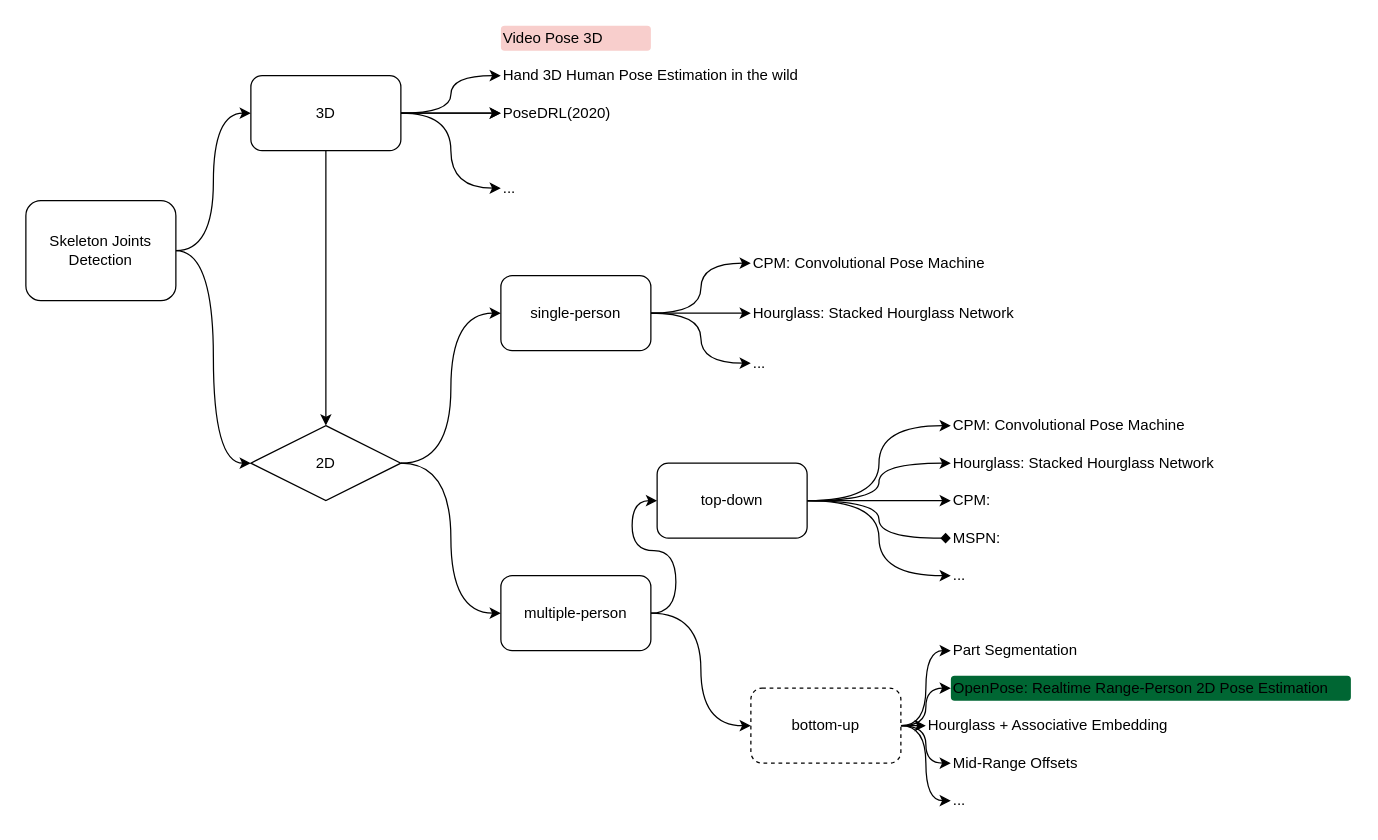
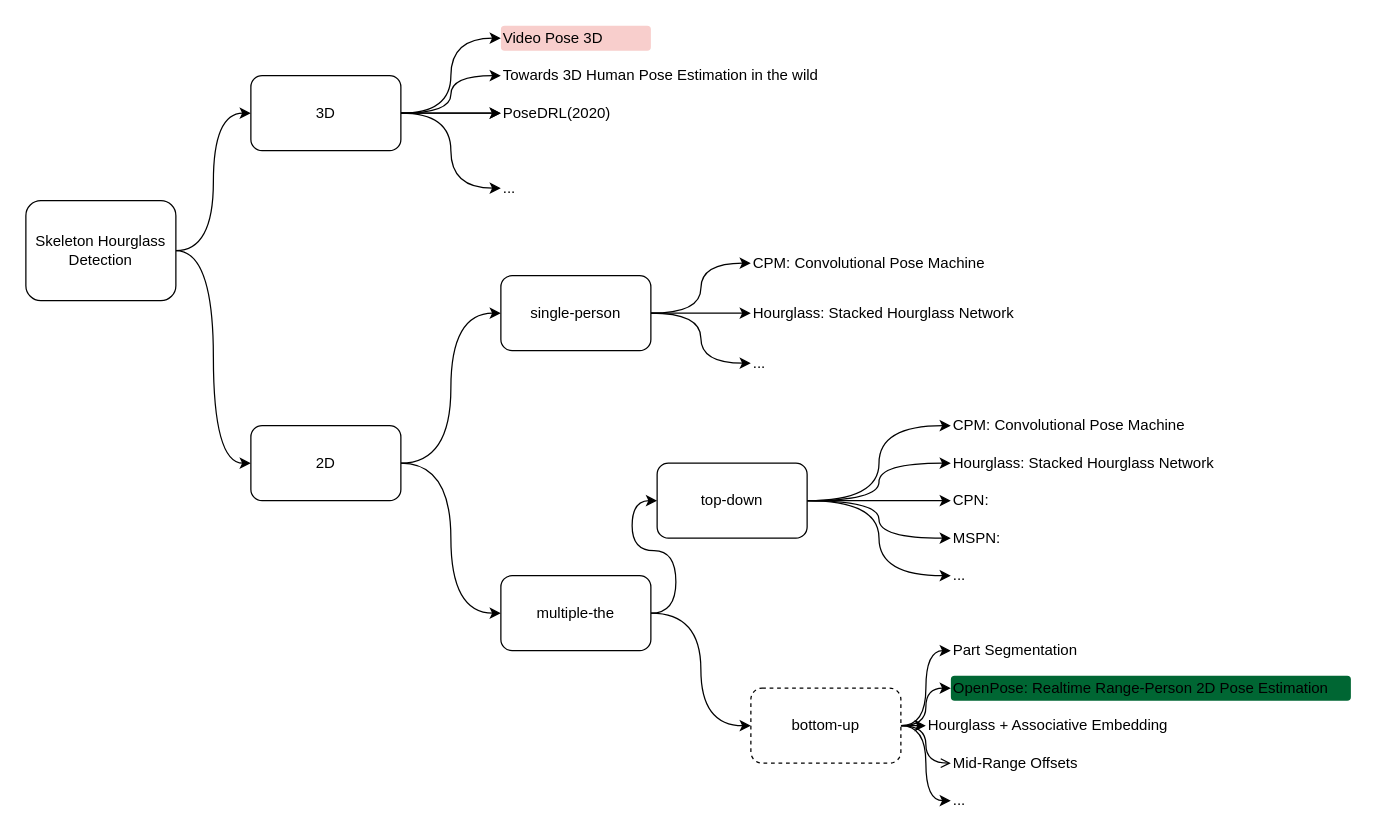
node "Hand 3D Human Pose Estimation in the wild": label "Hand 3D Human Pose Estimation in the wild" -> "Towards 3D Human Pose Estimation in the wild"
node "Skeleton Joints Detection": label "Skeleton Joints Detection" -> "Skeleton Hourglass Detection"
edge "3D" -> "2D": now "3D" -> "Video Pose 3D"
node "2D": shape diamond -> rounded rectangle
node "CPM:": label "CPM:" -> "CPN:"
edge "top-down" -> "MSPN:": arrowhead diamond -> classic
node "multiple-person": label "multiple-person" -> "multiple-the"
edge "bottom-up" -> "Mid-Range Offsets": arrowhead classic -> open
